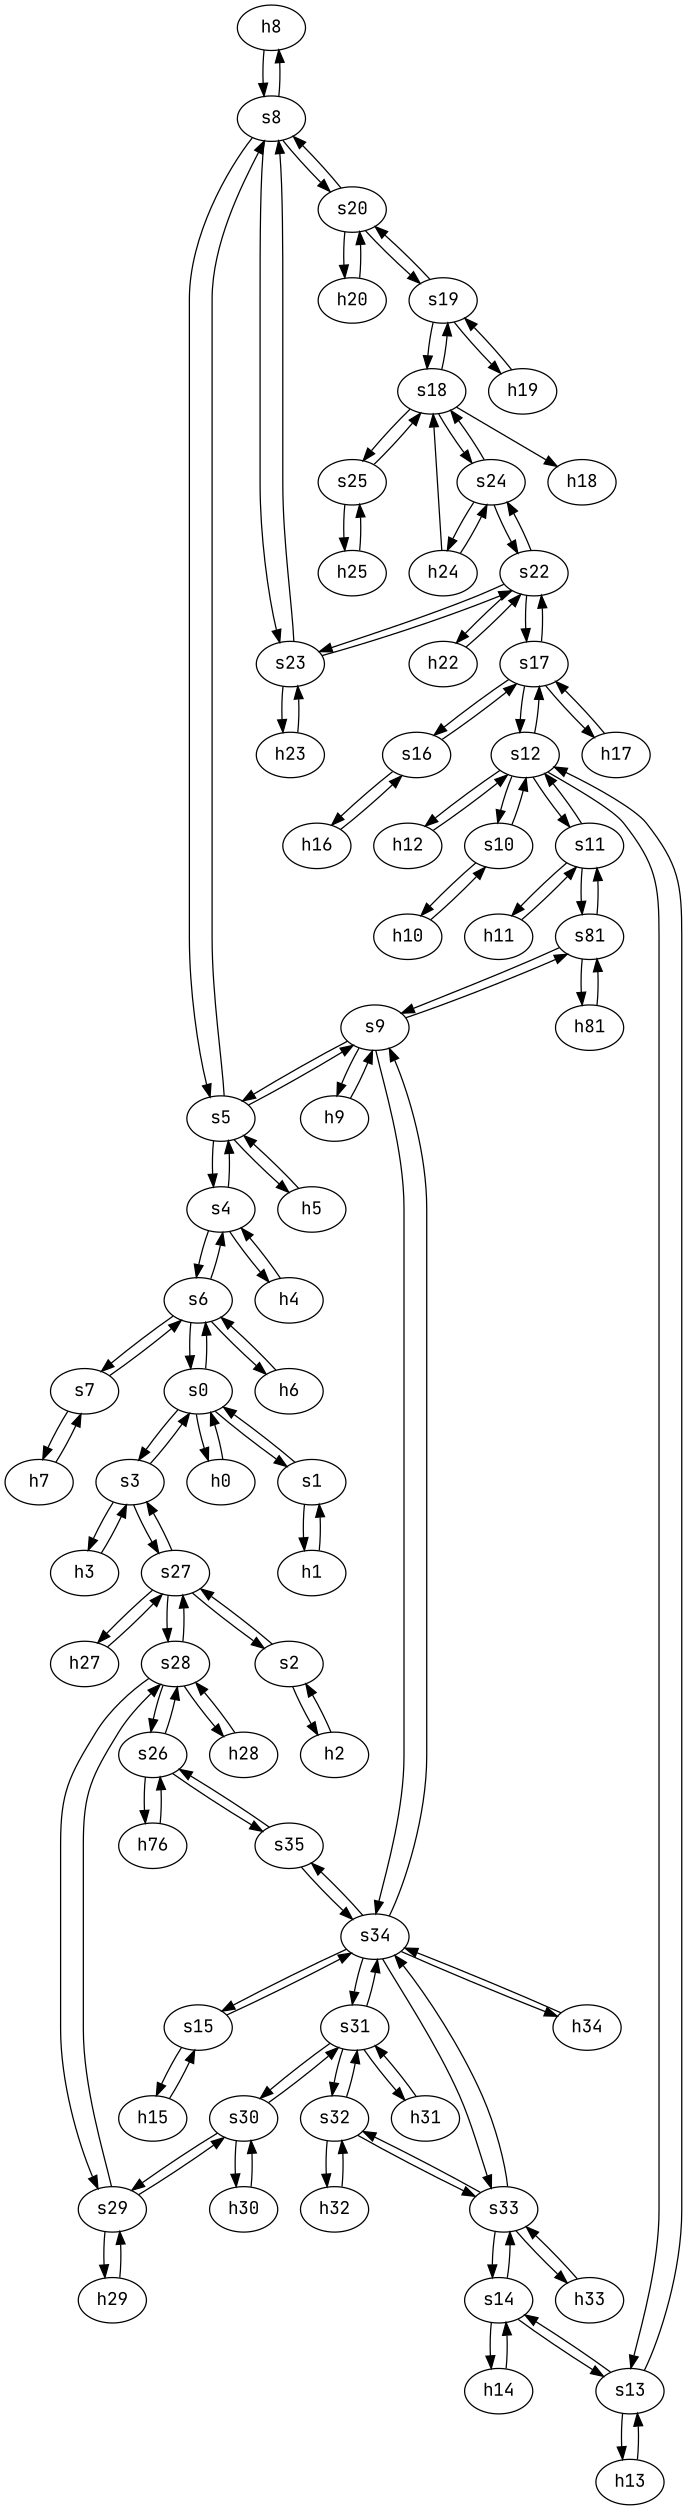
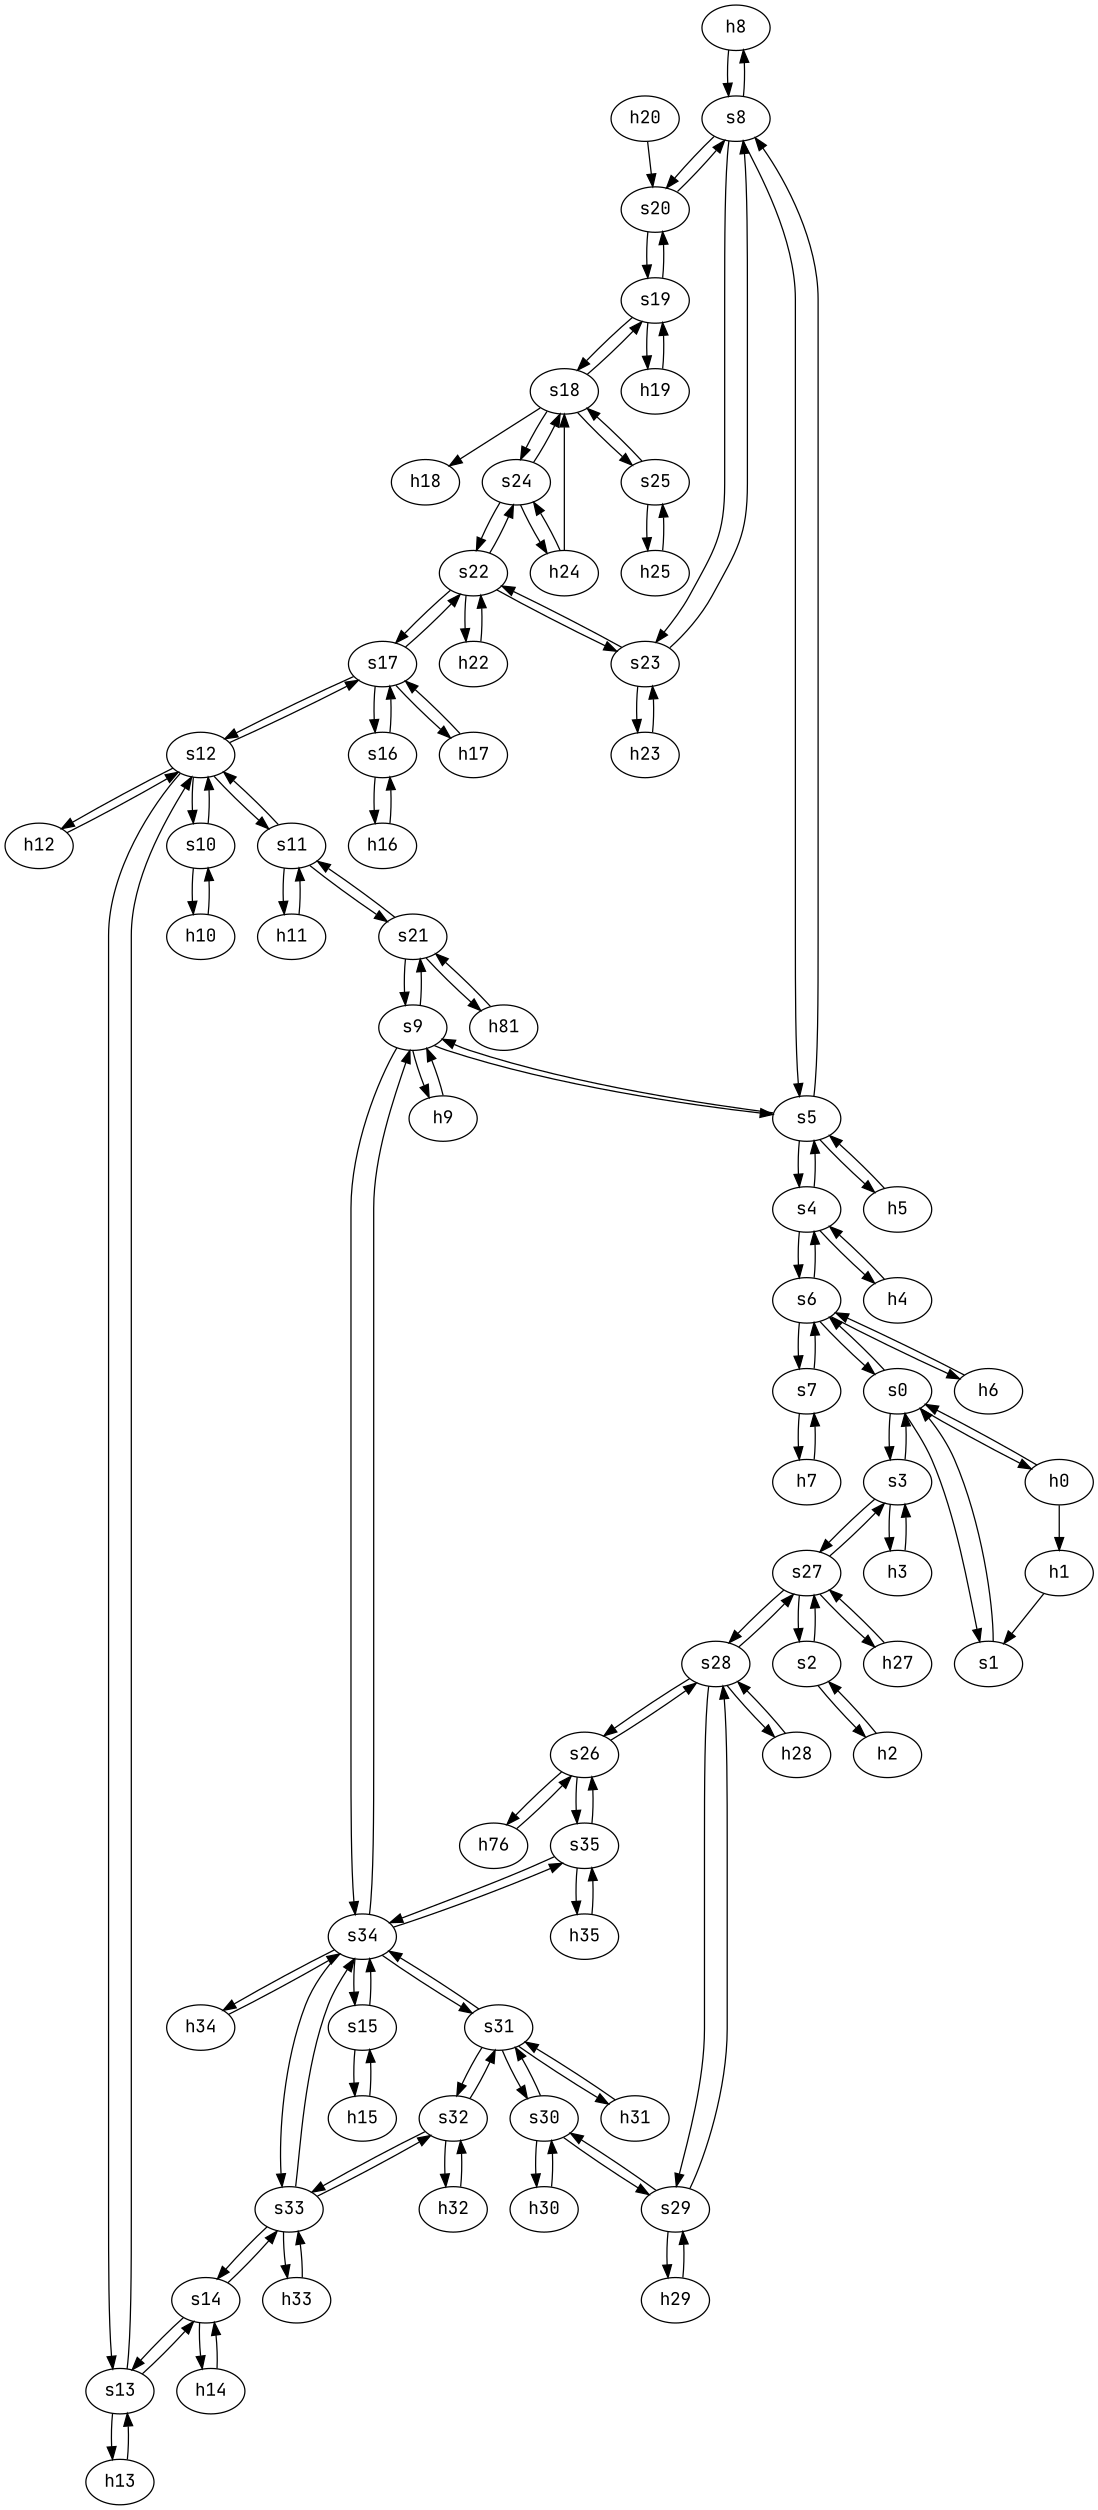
edge "s20" -> "h20": removed
node "s81": label "s81" -> "s21"
edge "s1" -> "h1": now "h0" -> "h1"
node "h35": added
